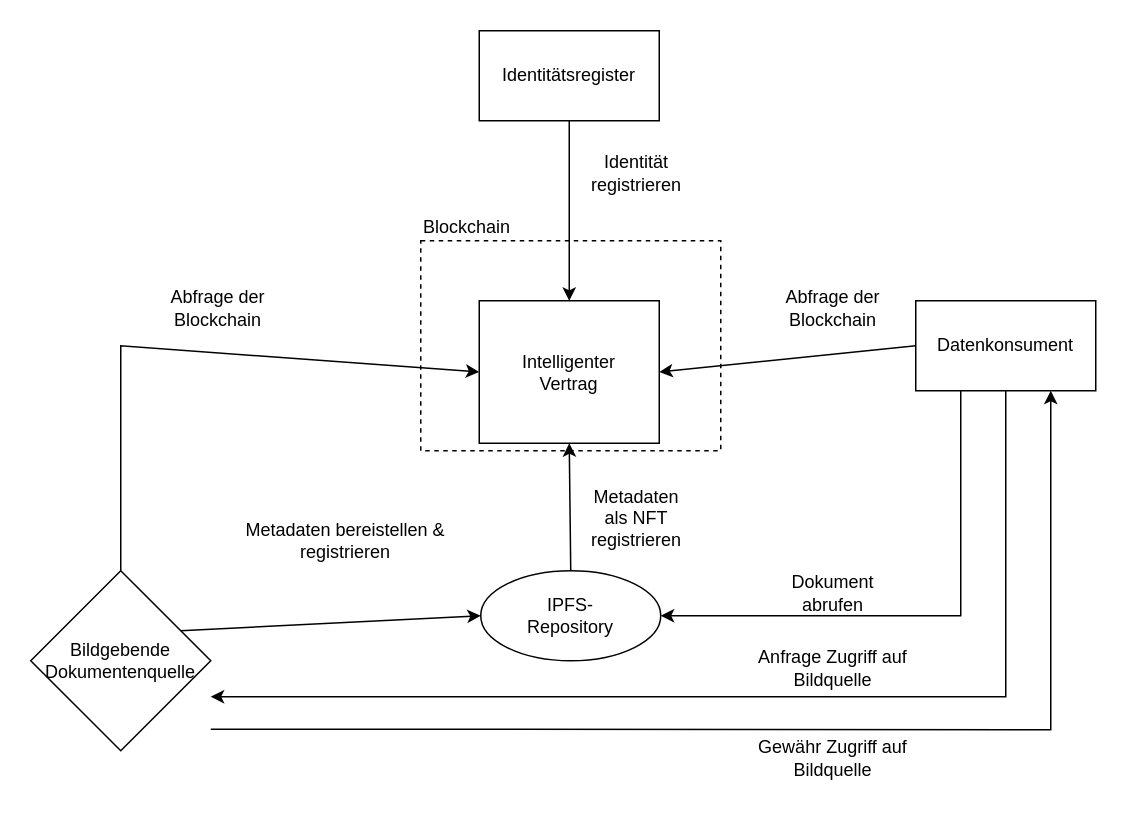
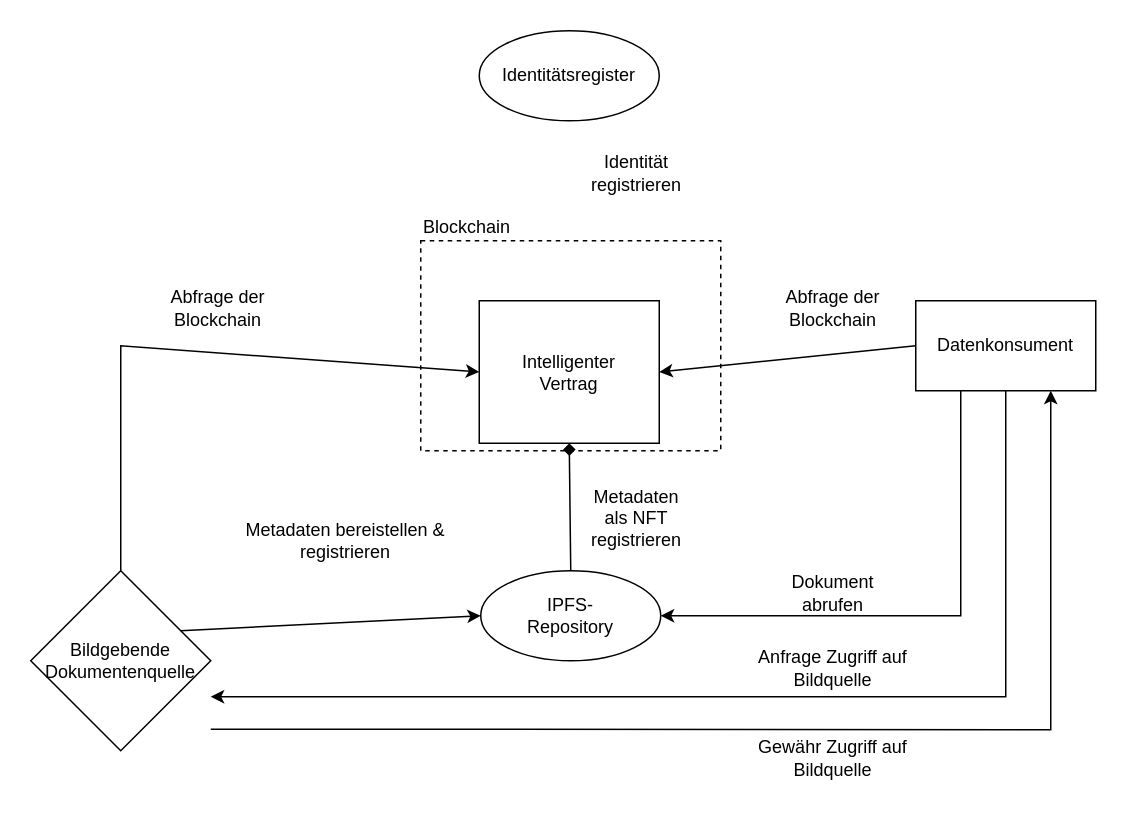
node "Identitätsregister": shape rectangle -> ellipse
edge "Identitätsregister" -> "Intelligenter Vertrag": removed
edge "IPFS- Repository" -> "Intelligenter Vertrag": arrowhead classic -> diamond
